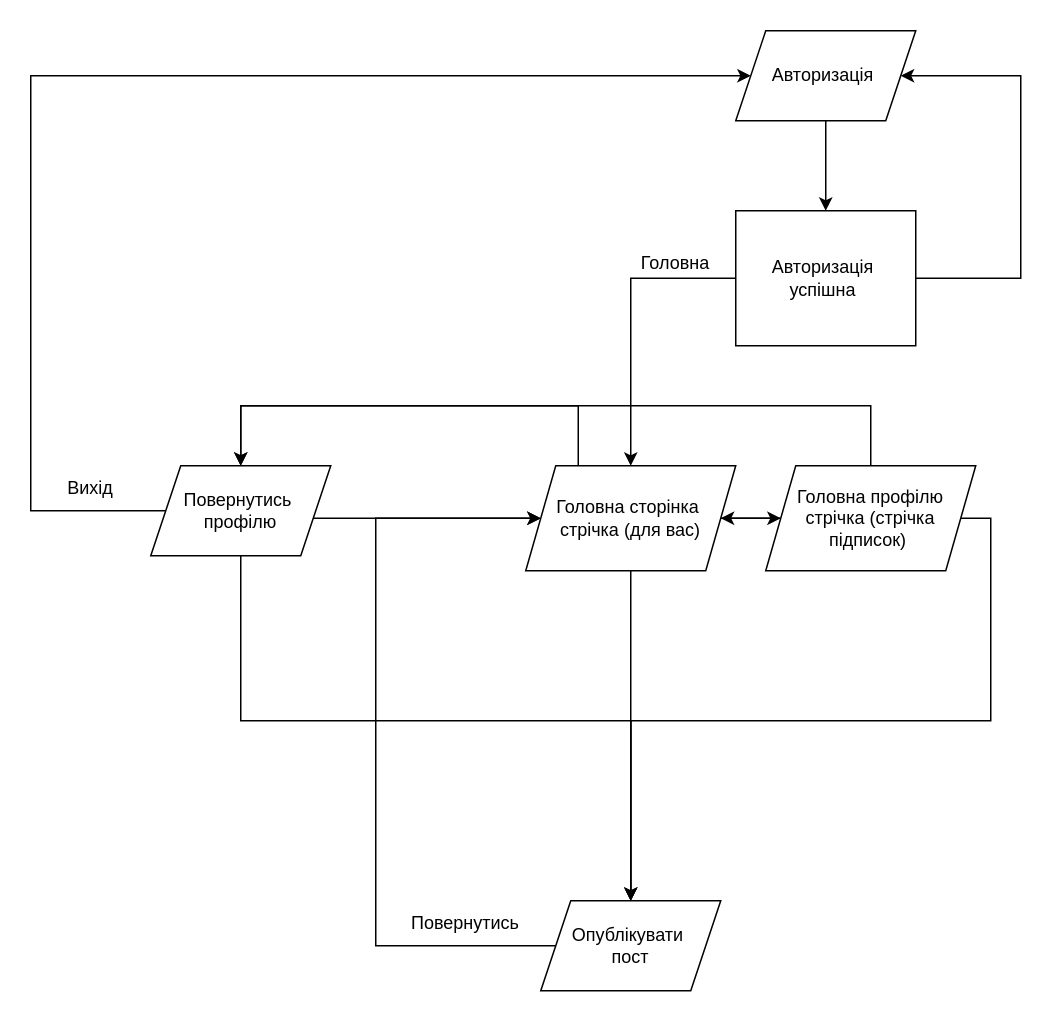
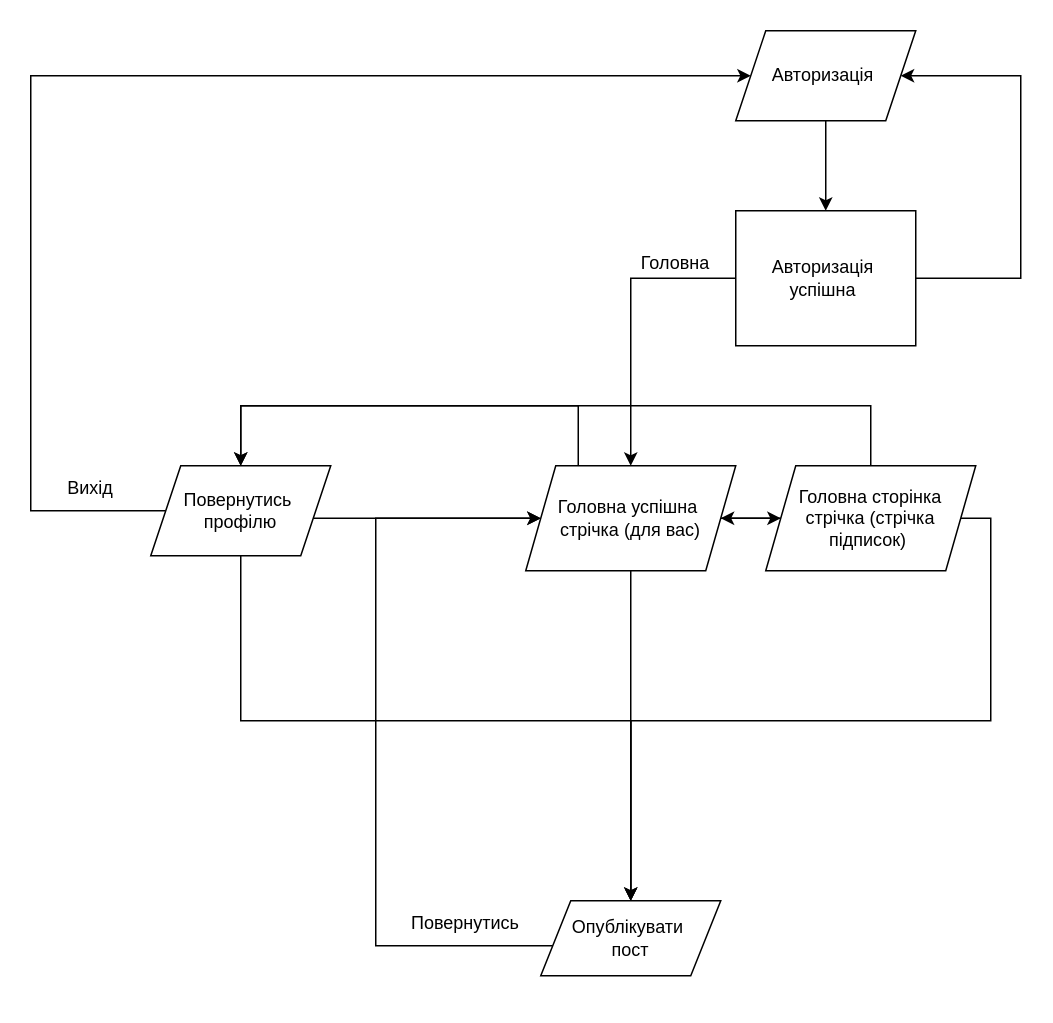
node "Головна сторінка стрічка (для вас)": label "Головна сторінка стрічка (для вас)" -> "Головна успішна стрічка (для вас)"
node "Головна профілю стрічка (стрічка підписок)": label "Головна профілю стрічка (стрічка підписок)" -> "Головна сторінка стрічка (стрічка підписок)"
node "Опублікувати пост": size 180x90 -> 180x75
